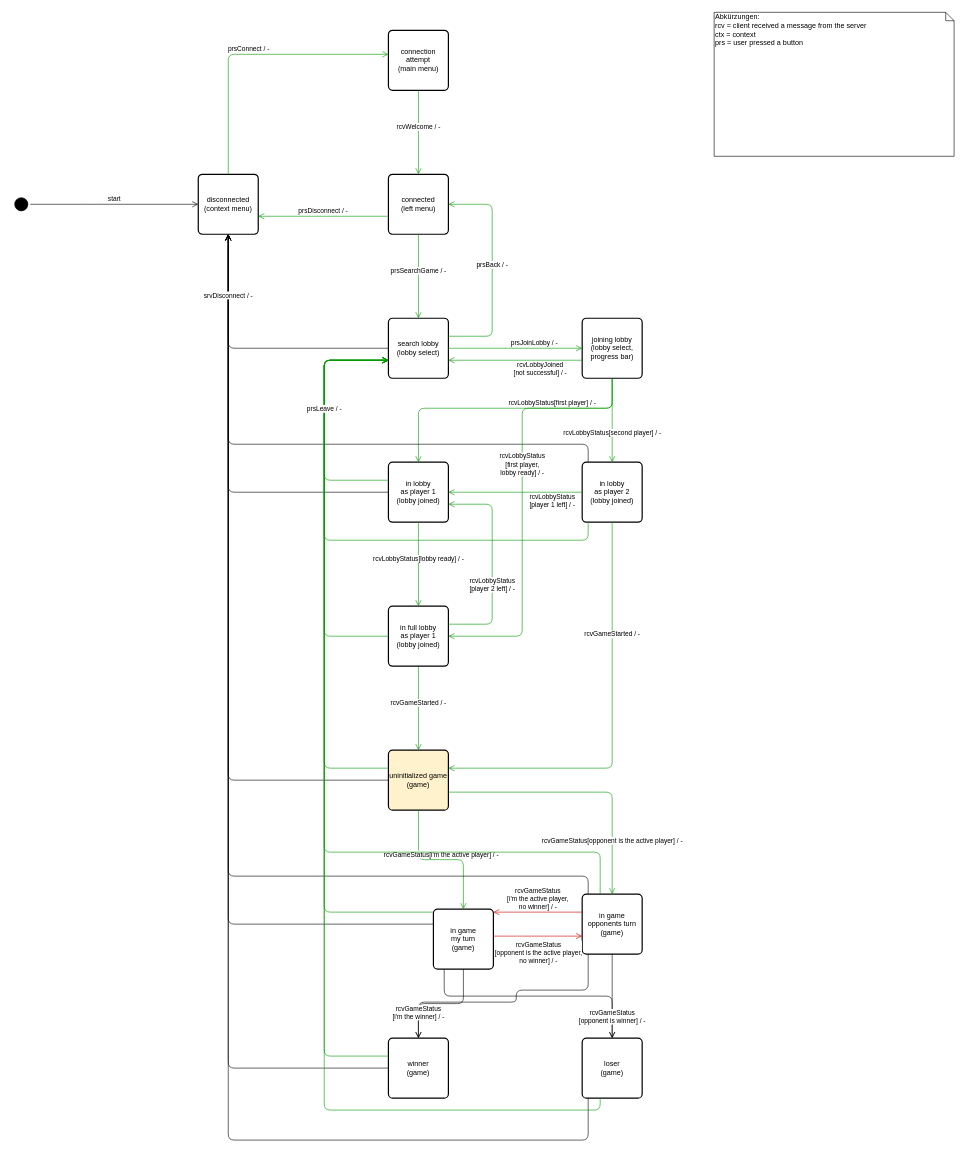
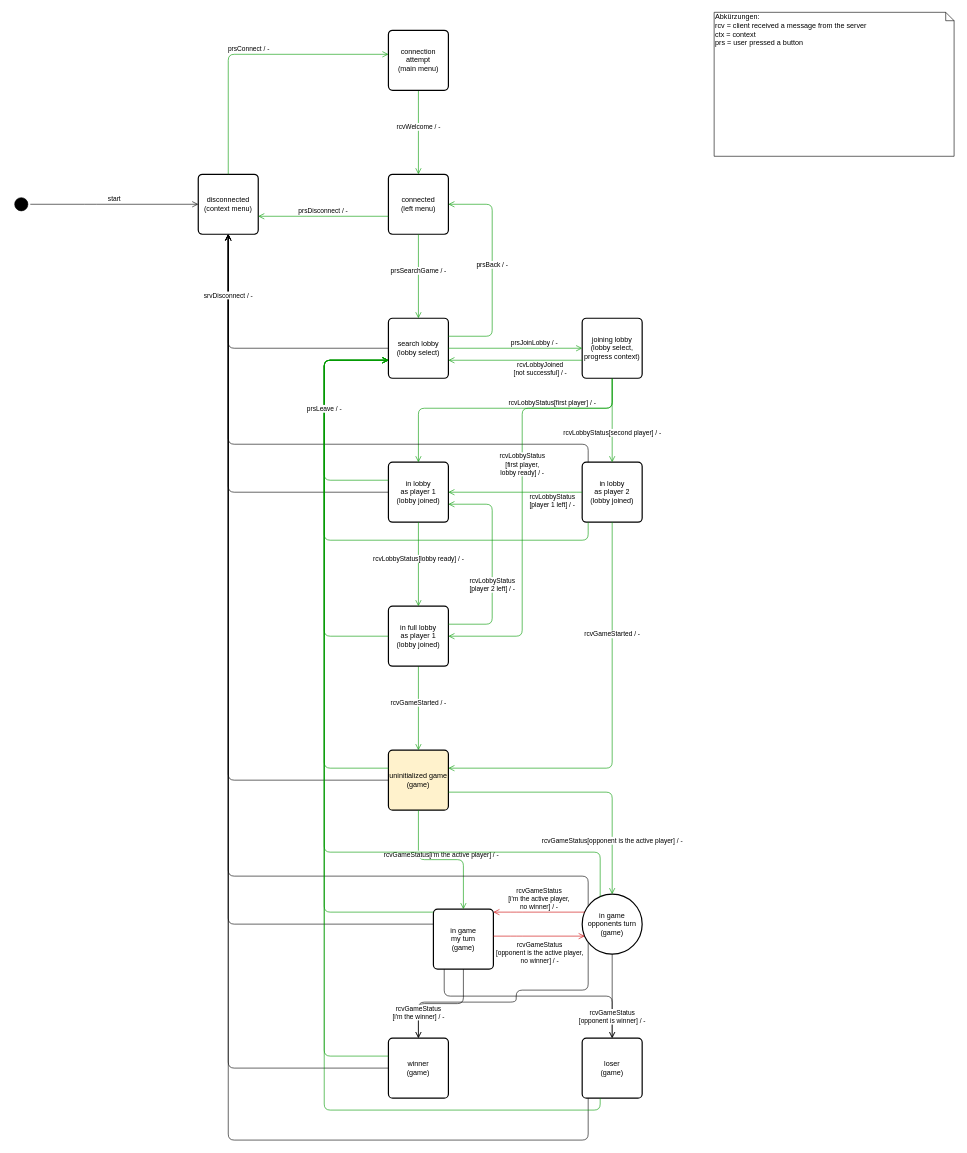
node "joining lobby (lobby select, progress bar)": label "joining lobby (lobby select, progress bar)" -> "joining lobby (lobby select, progress context)"
node "in game opponents turn (game)": shape rounded rectangle -> ellipse
